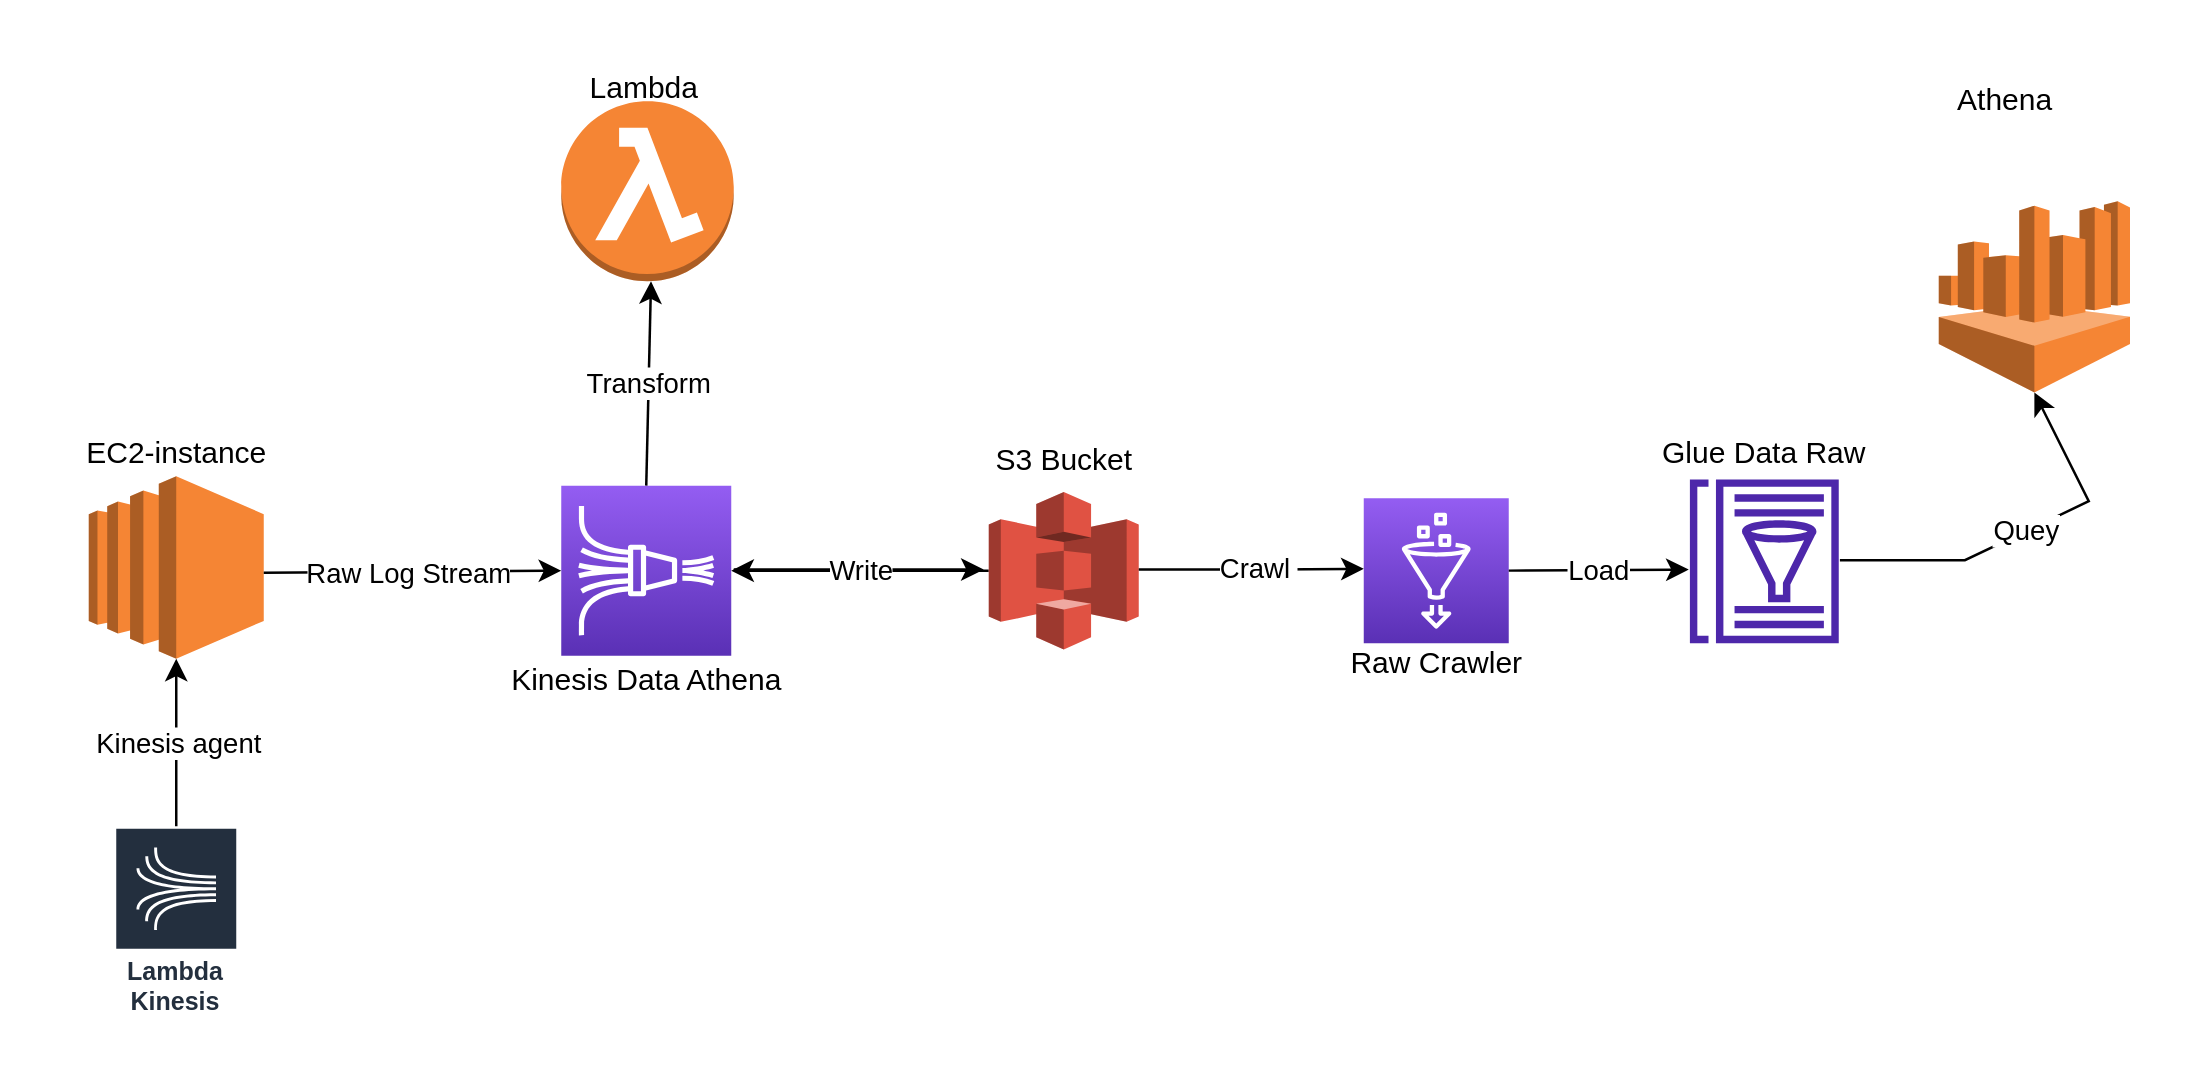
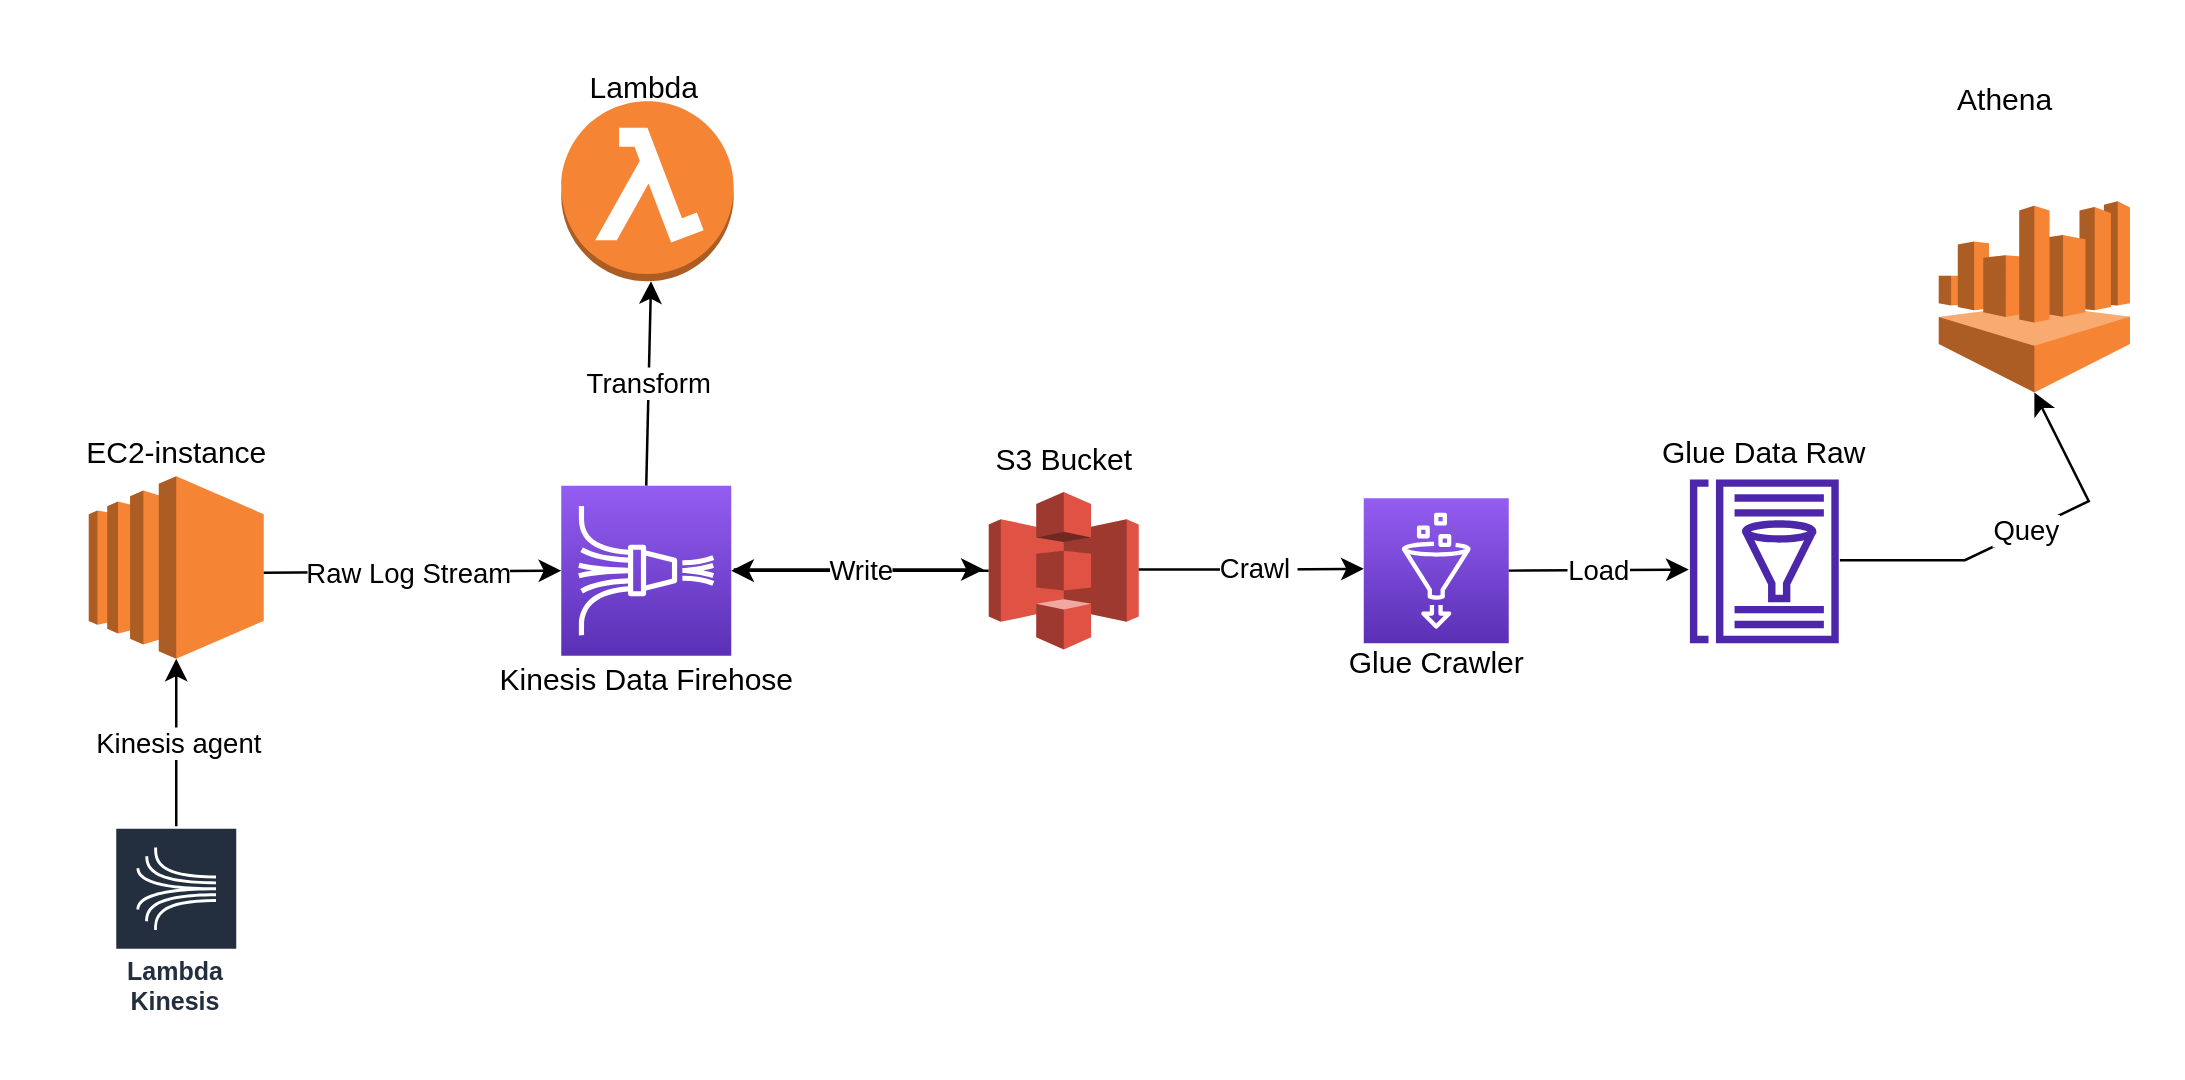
node "Raw Crawler": label "Raw Crawler" -> "Glue Crawler"
node "Kinesis Data Athena": label "Kinesis Data Athena" -> "Kinesis Data Firehose"
